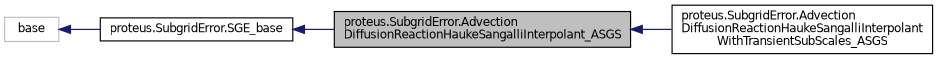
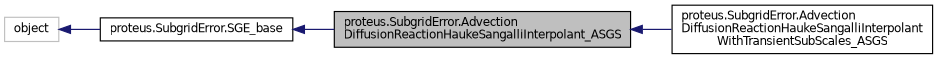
node "base": label "base" -> "object"
